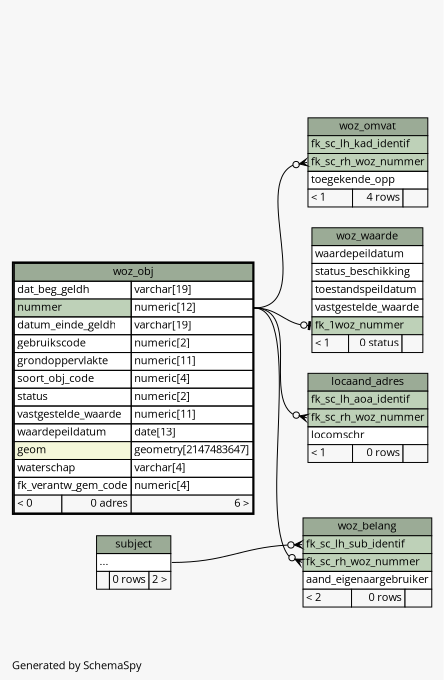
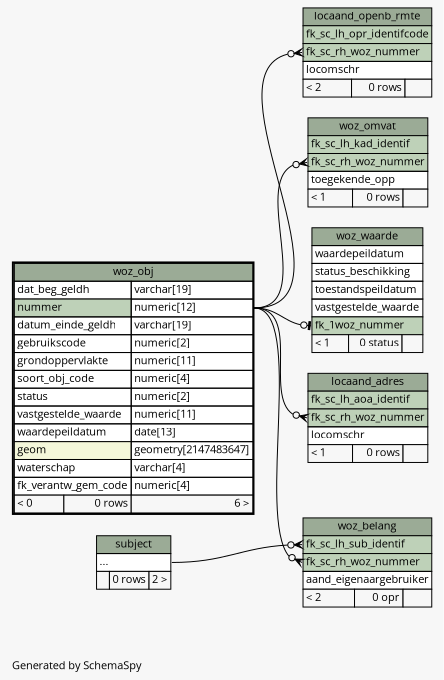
node "locaand_openb_rmte": added
node "woz_omvat": text "4 rows" -> "0 rows"
node "woz_obj": text "0 adres" -> "0 rows"
node "woz_belang": text "0 rows" -> "0 opr"
